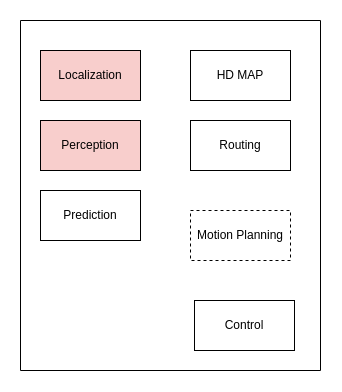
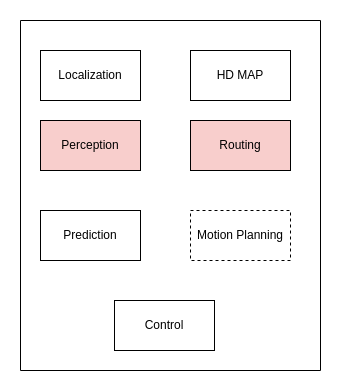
node "Localization": fillcolor #f8cecc -> #ffffff
node "Routing": fillcolor #ffffff -> #f8cecc
node "Prediction": moved (91, 216) -> (91, 236)
node "Control": moved (245, 326) -> (165, 326)
